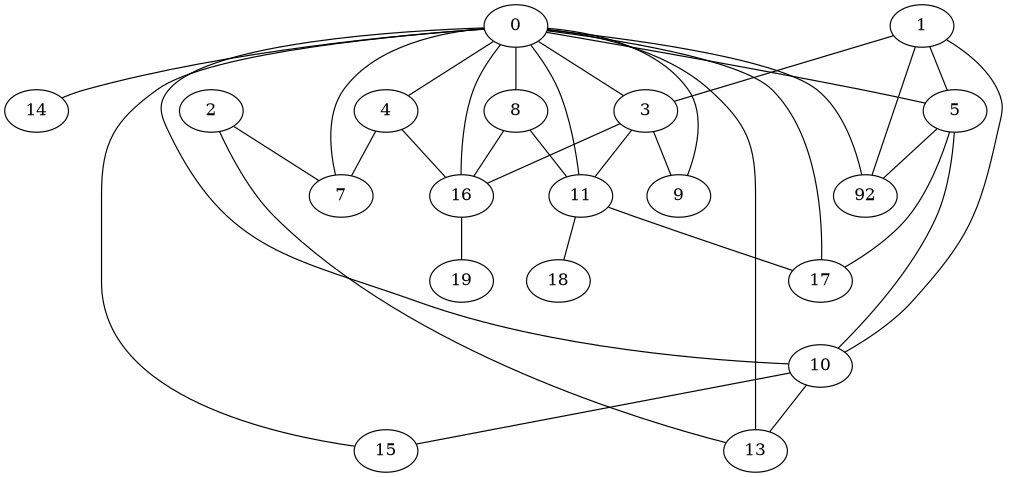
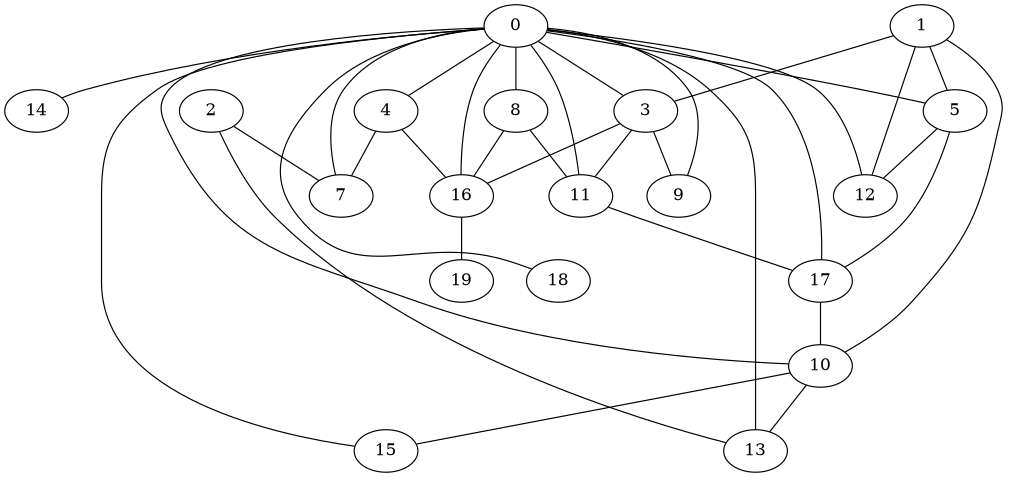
node "92": label "92" -> "12"
edge "11" -- "18": now "0" -- "18"
edge "5" -- "10": now "17" -- "10"
